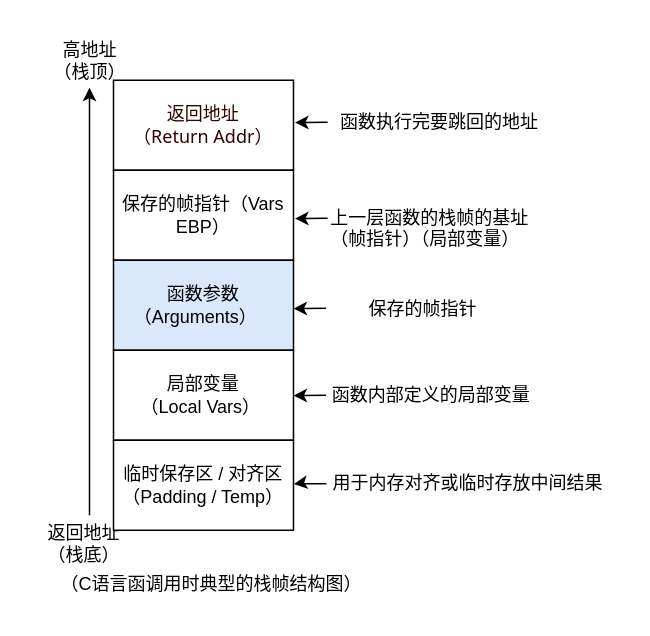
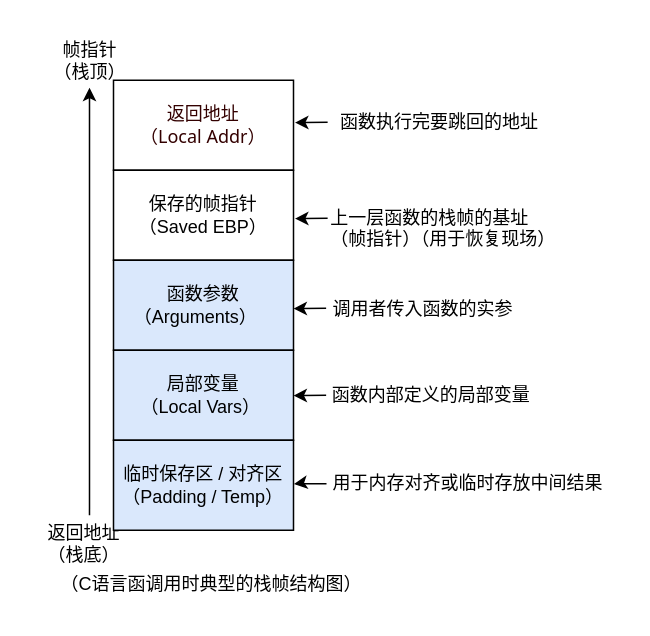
node "高地址 （栈顶）": label "高地址 （栈顶）" -> "帧指针 （栈顶）"
node "返回地址 （Return Addr）": label "返回地址 （Return Addr）" -> "返回地址 （Local Addr）"
node "保存的帧指针（Vars EBP）": label "保存的帧指针（Vars EBP）" -> "保存的帧指针（Saved EBP）"
node "上一层函数的栈帧的基址（帧指针）（局部变量）": label "上一层函数的栈帧的基址（帧指针）（局部变量）" -> "上一层函数的栈帧的基址（帧指针）（用于恢复现场）"
node "保存的帧指针": label "保存的帧指针" -> "调用者传入函数的实参"
node "局部变量 （Local Vars）": fillcolor #ffffff -> #dae8fc
node "临时保存区 / 对齐区 （Padding / Temp）": fillcolor #ffffff -> #dae8fc
